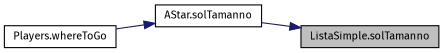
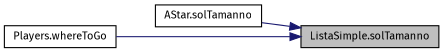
edge "Players.whereToGo" -> "AStar.solTamanno": now "Players.whereToGo" -> "ListaSimple.solTamanno"
